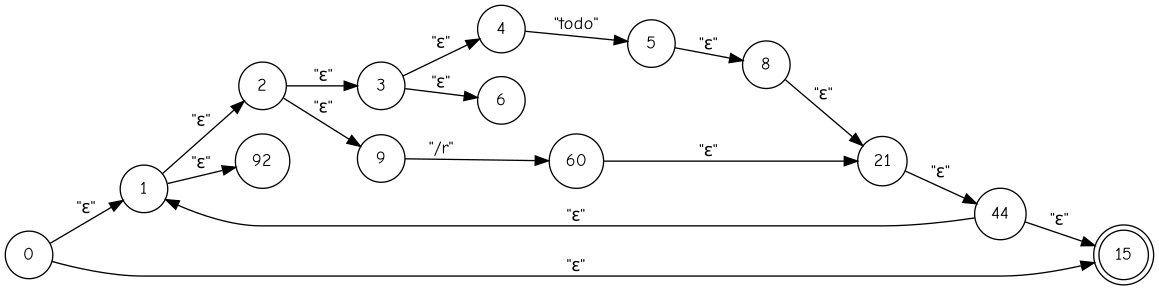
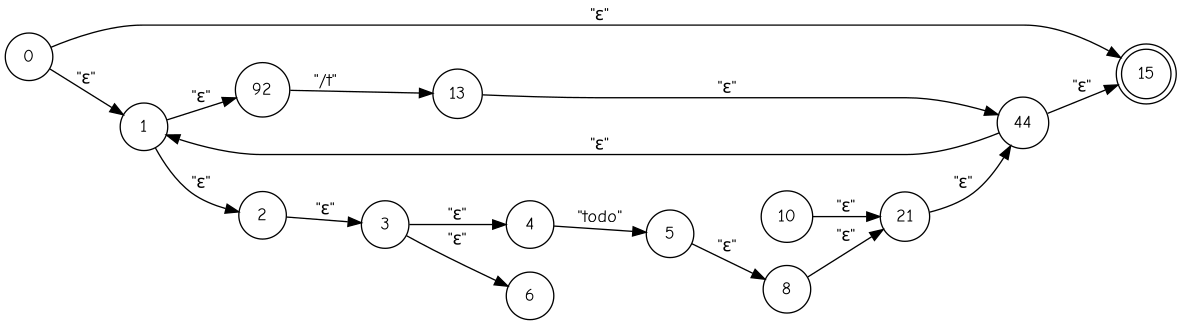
node "13": added
node "9": removed
node "60": label "60" -> "10"
